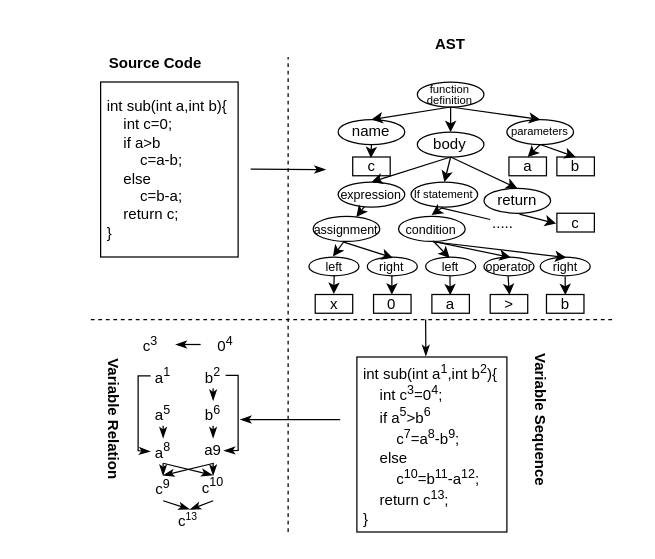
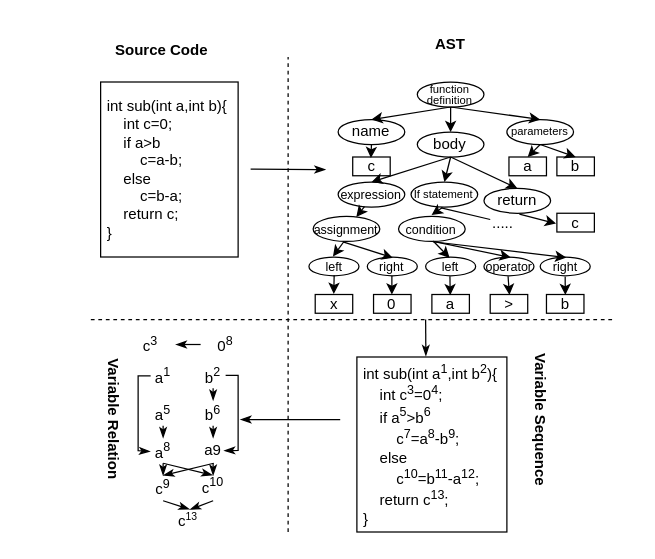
node "Source Code": moved (156, 63) -> (162, 51)
node "04": label "04" -> "08"
